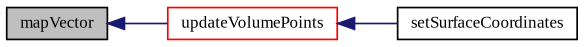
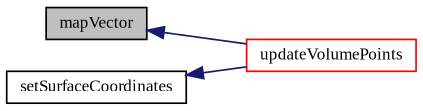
edge "setSurfaceCoordinates" -> "updateVolumePoints": reversed
